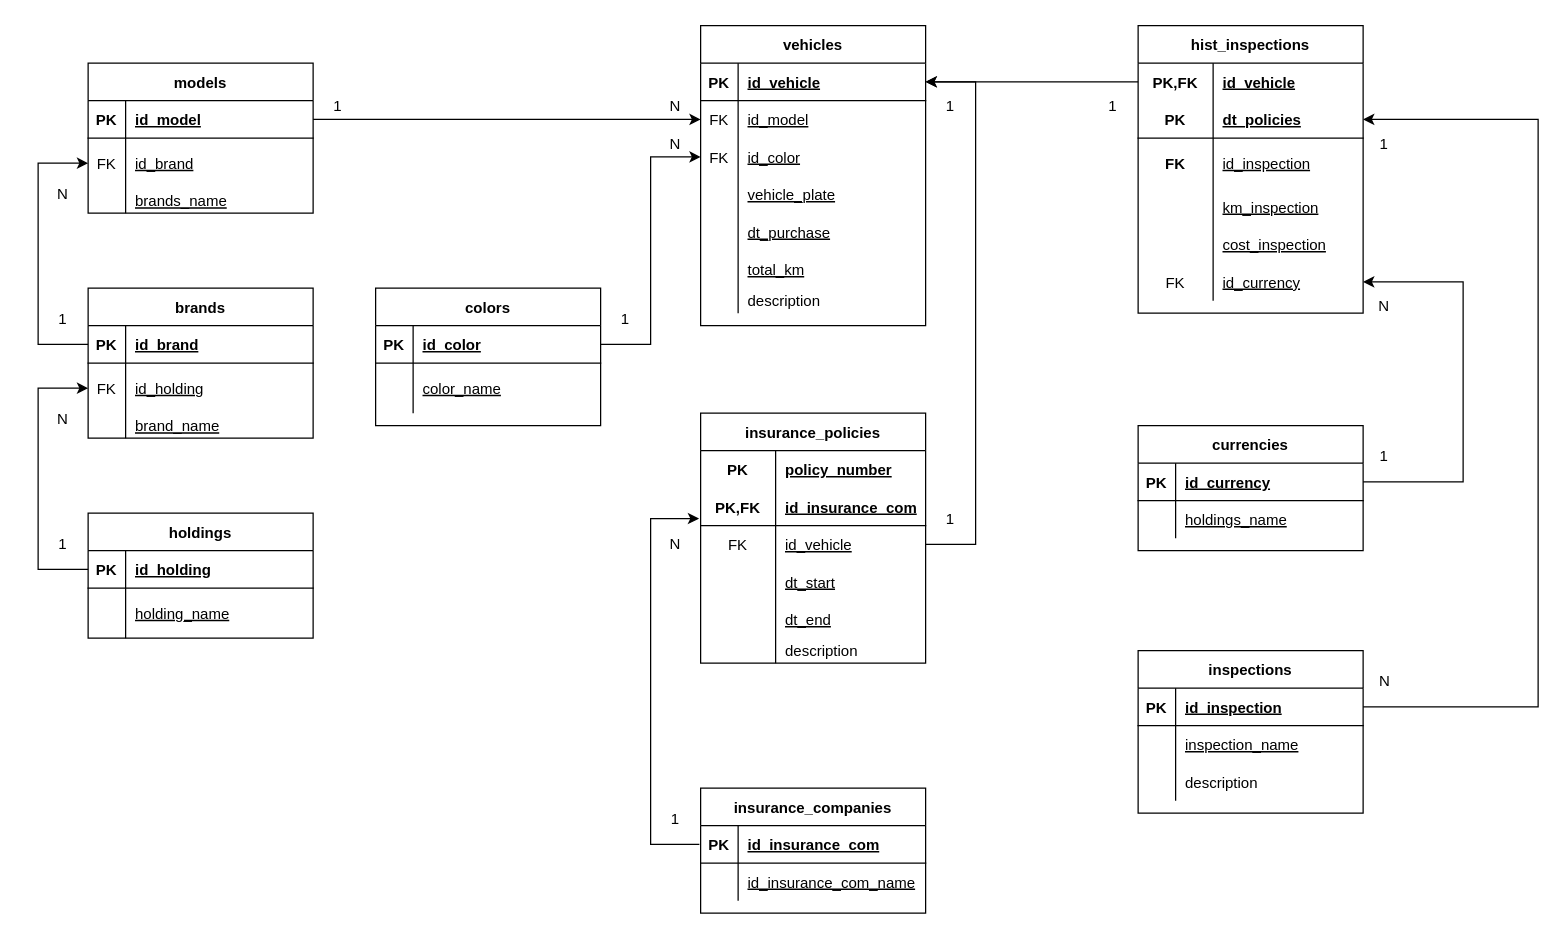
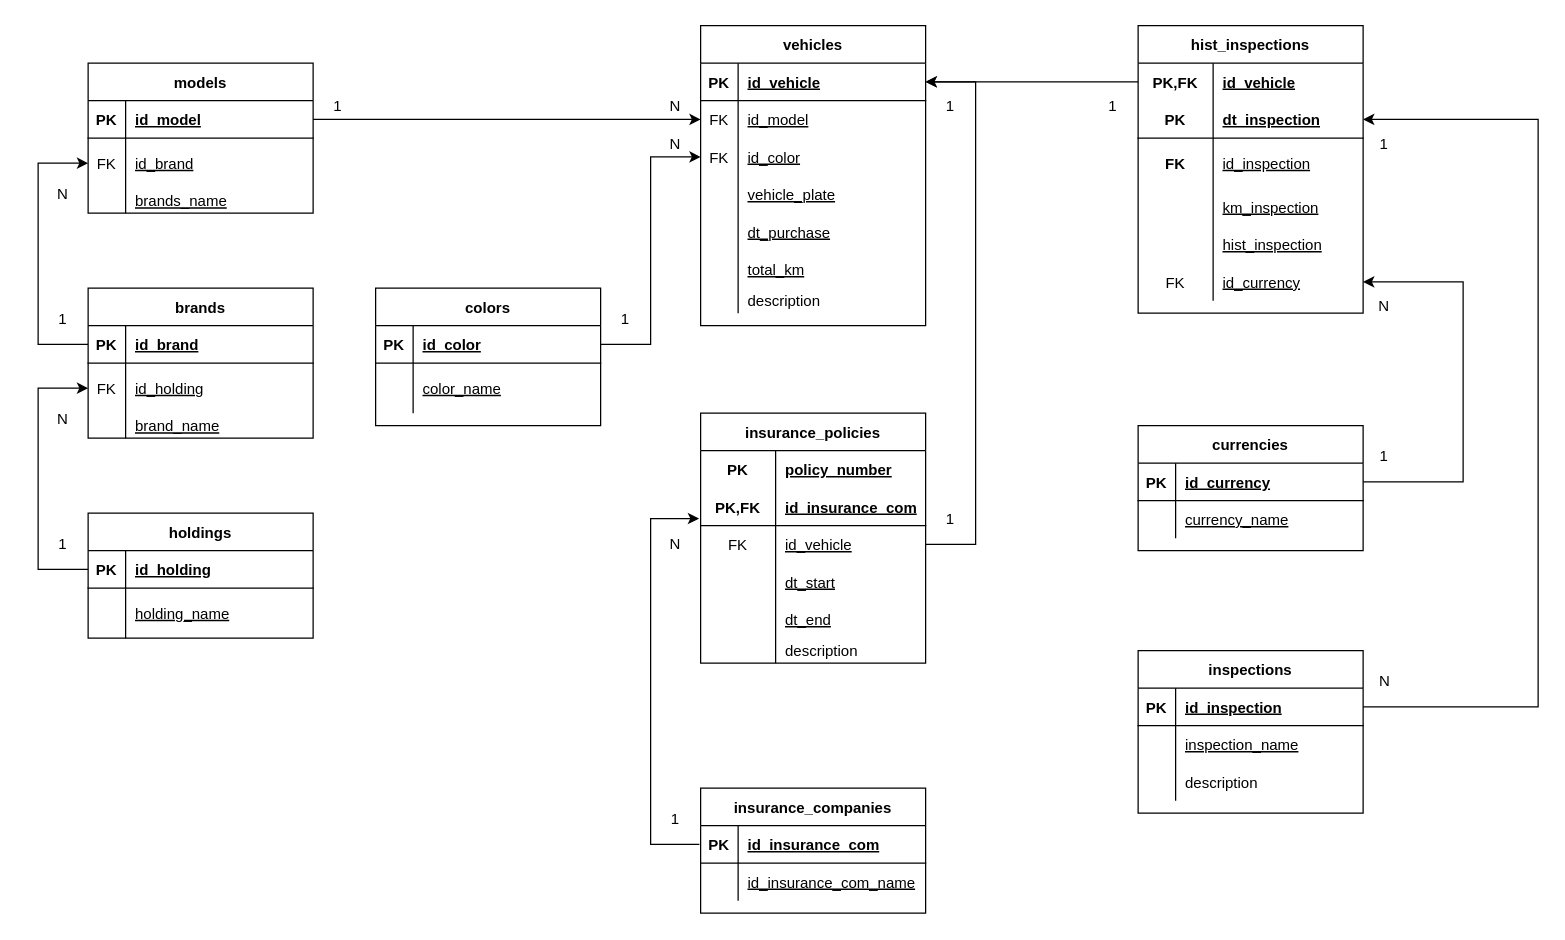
node "dt_policies": label "dt_policies" -> "dt_inspection"
node "cost_inspection": label "cost_inspection" -> "hist_inspection"
node "holdings_name": label "holdings_name" -> "currency_name"
